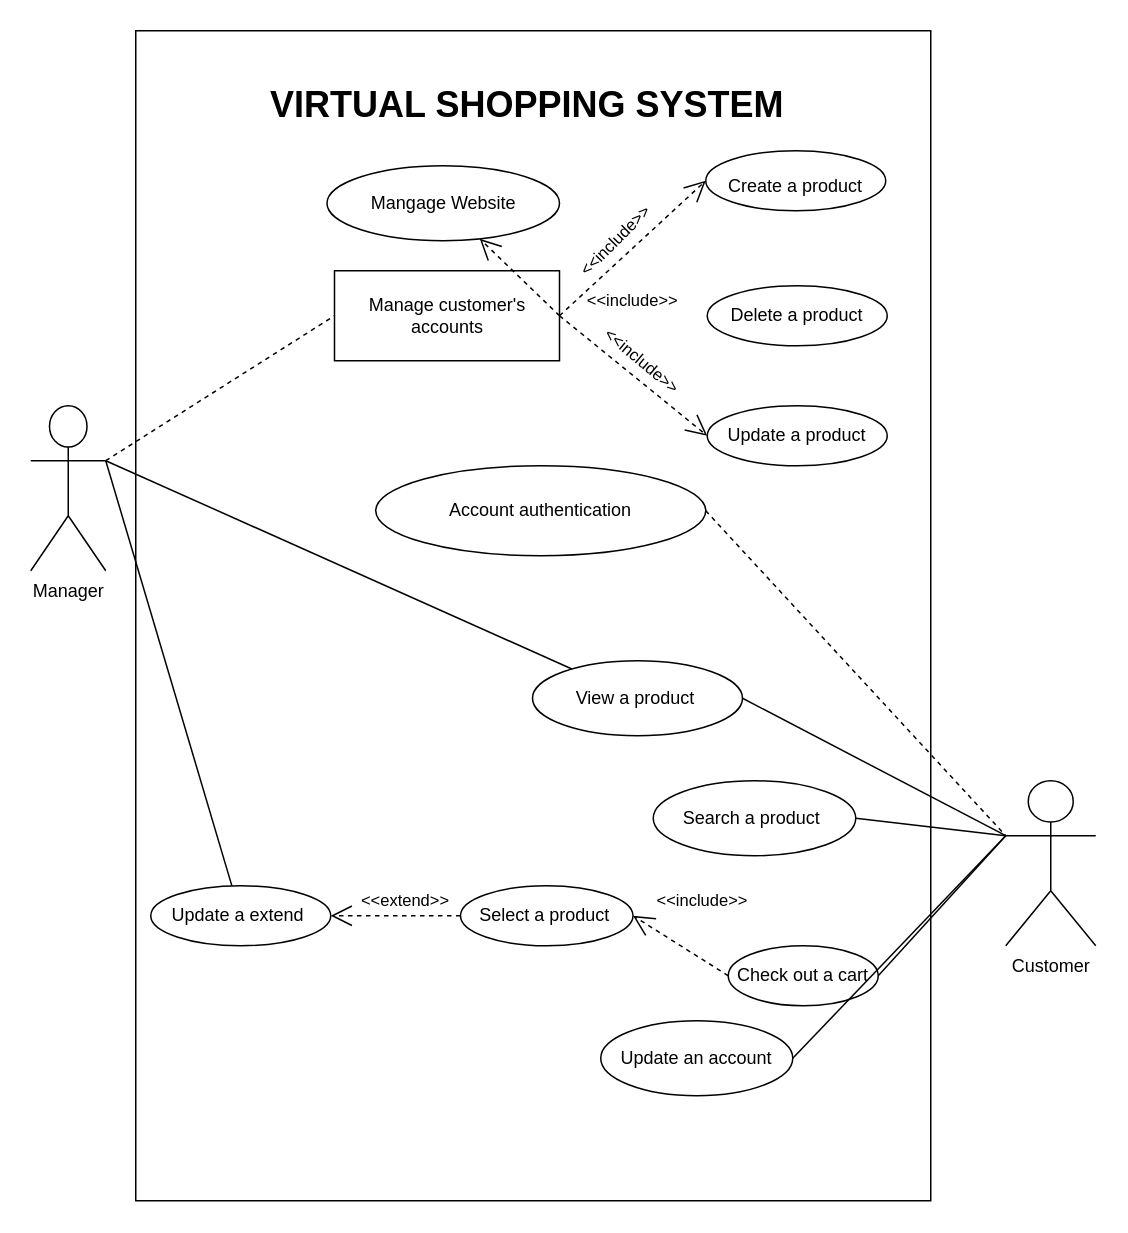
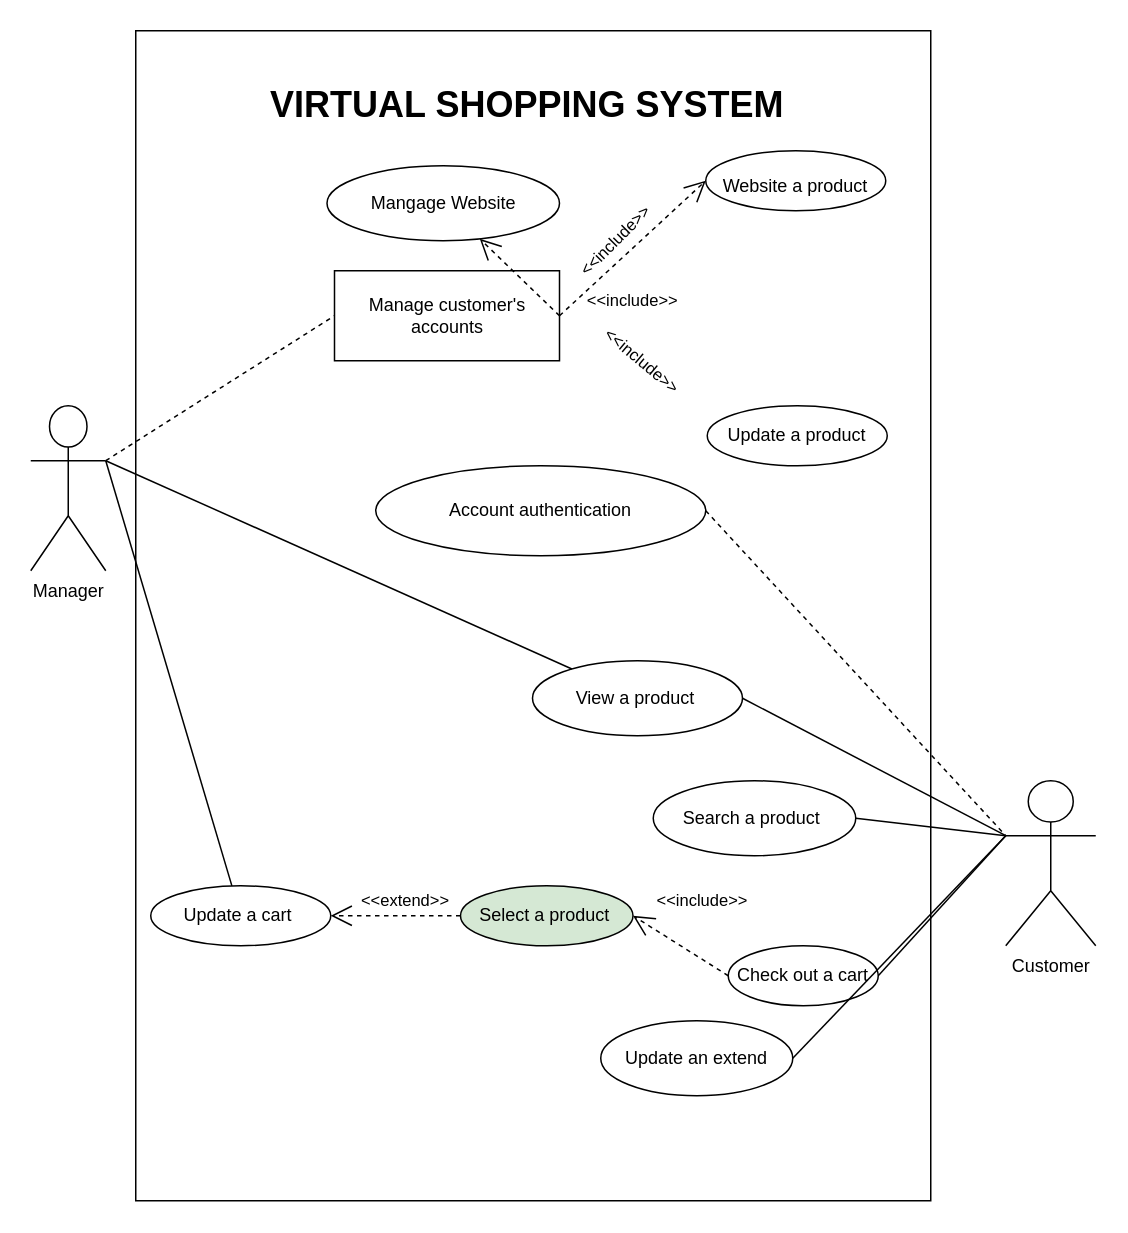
node "Create a product": label "Create a product" -> "Website a product"
node "Delete a product": removed
edge "Manage customer's accounts" -> "Update a product": removed
node "Update a extend": label "Update a extend" -> "Update a cart"
node "Select a product": fillcolor #ffffff -> #d5e8d4
node "Update an account": label "Update an account" -> "Update an extend"
